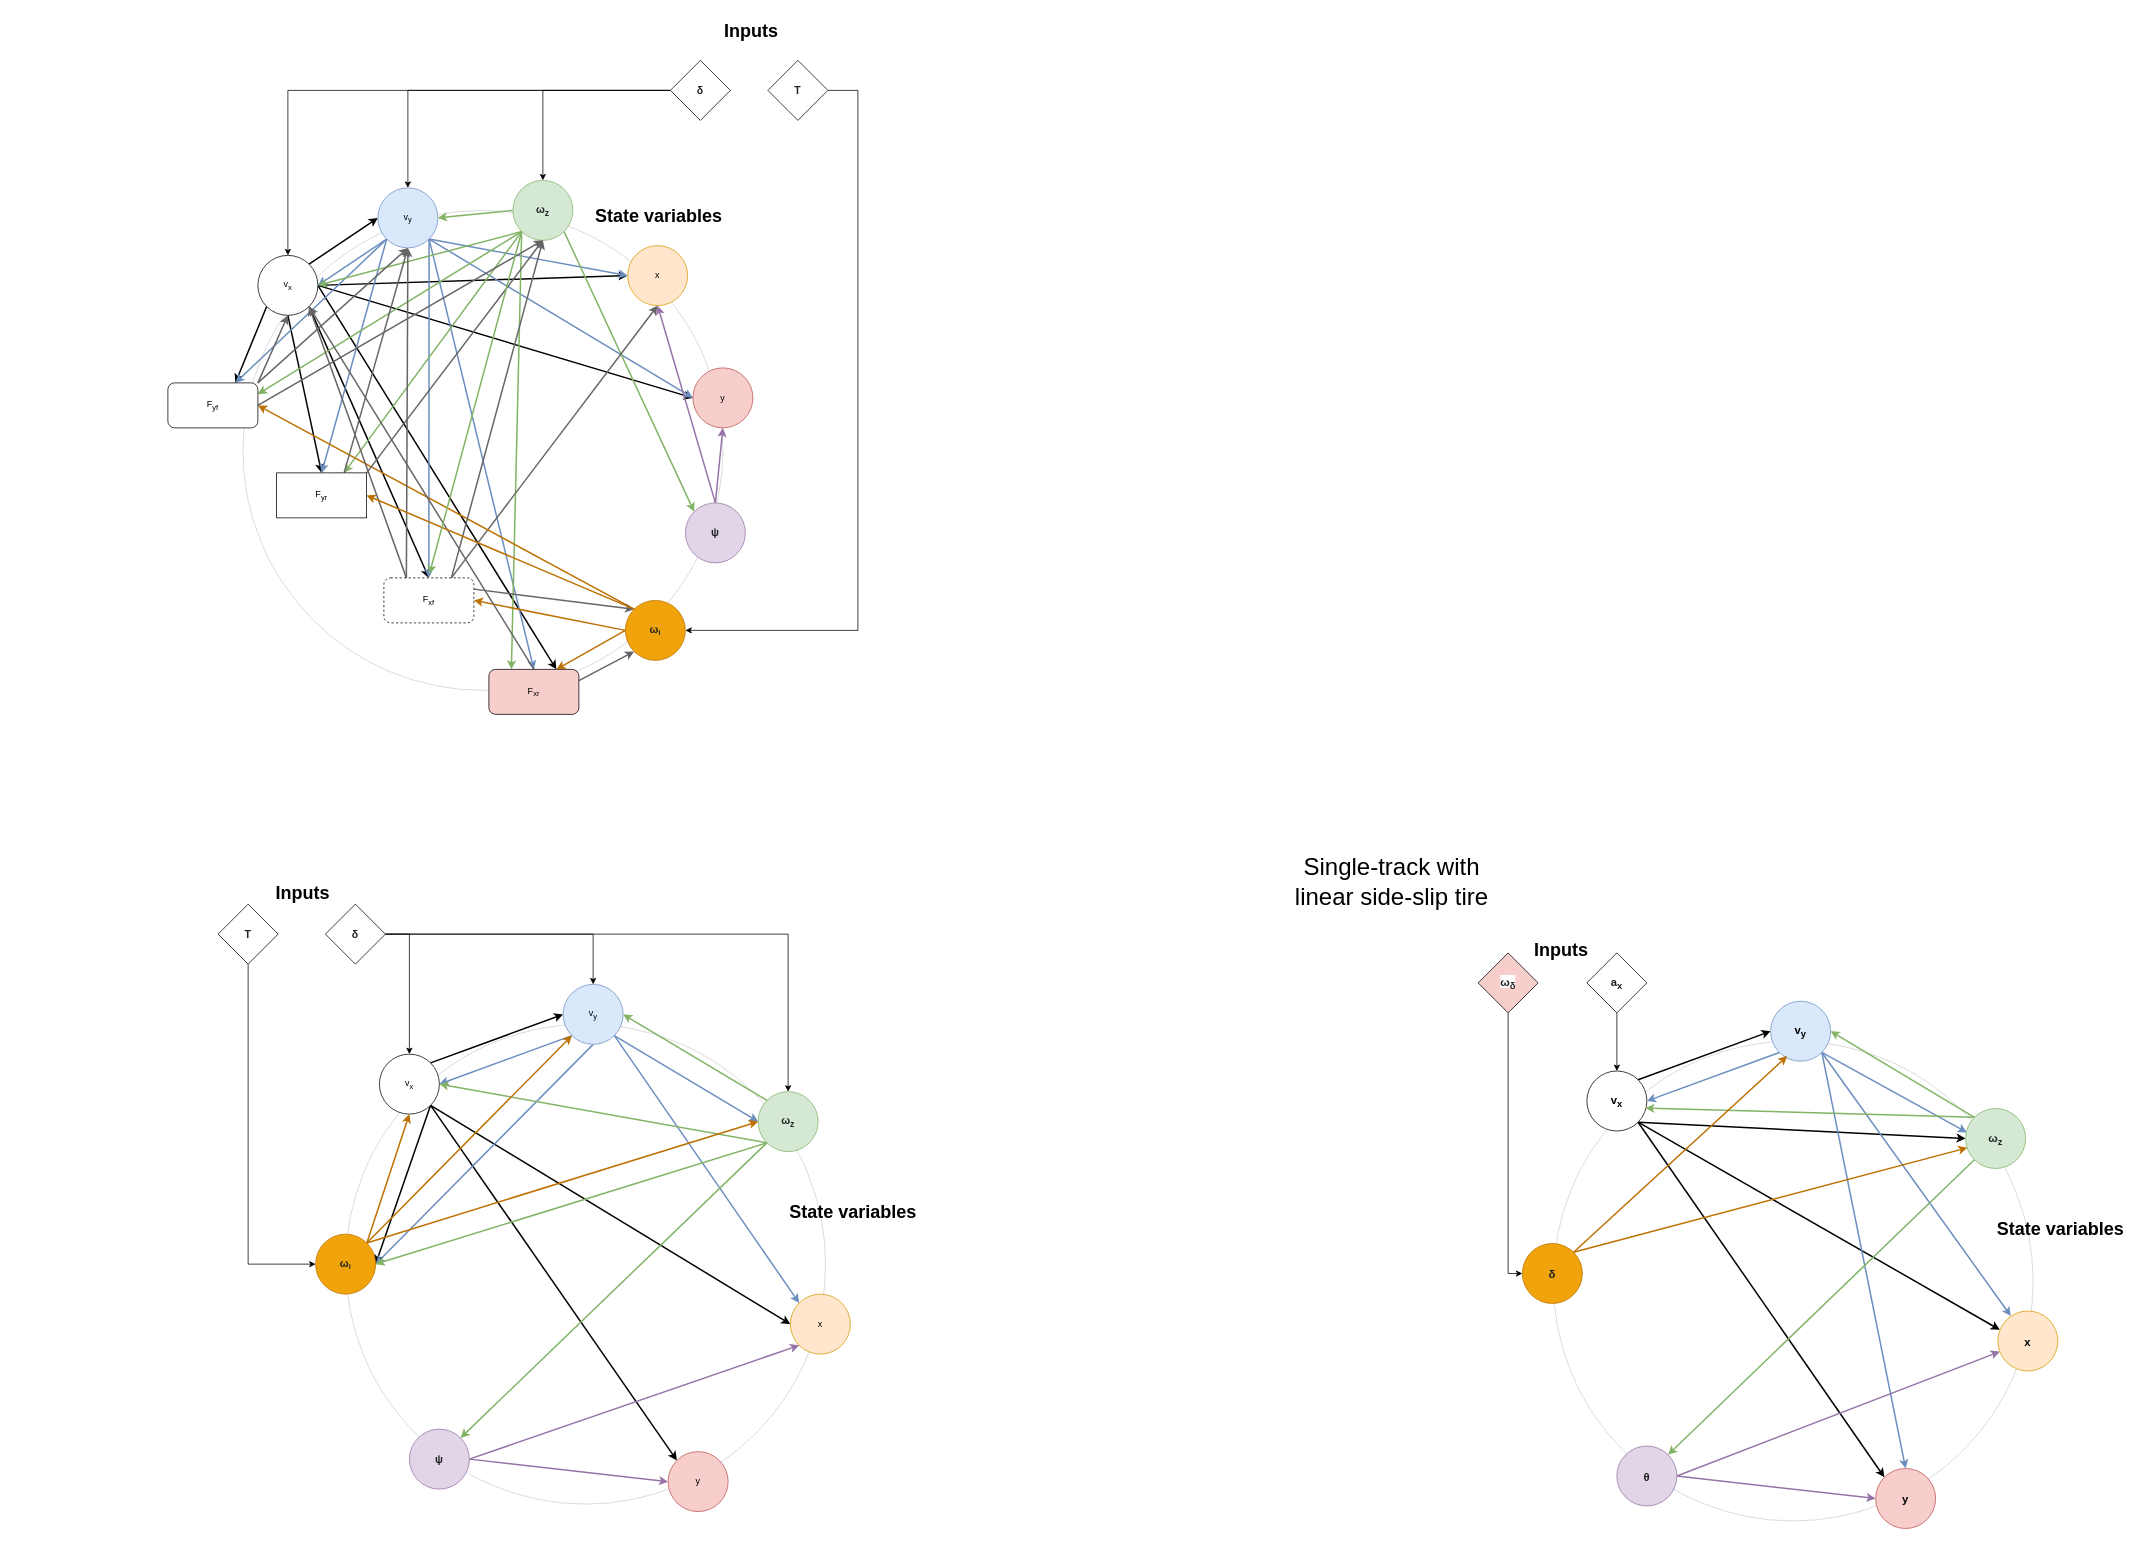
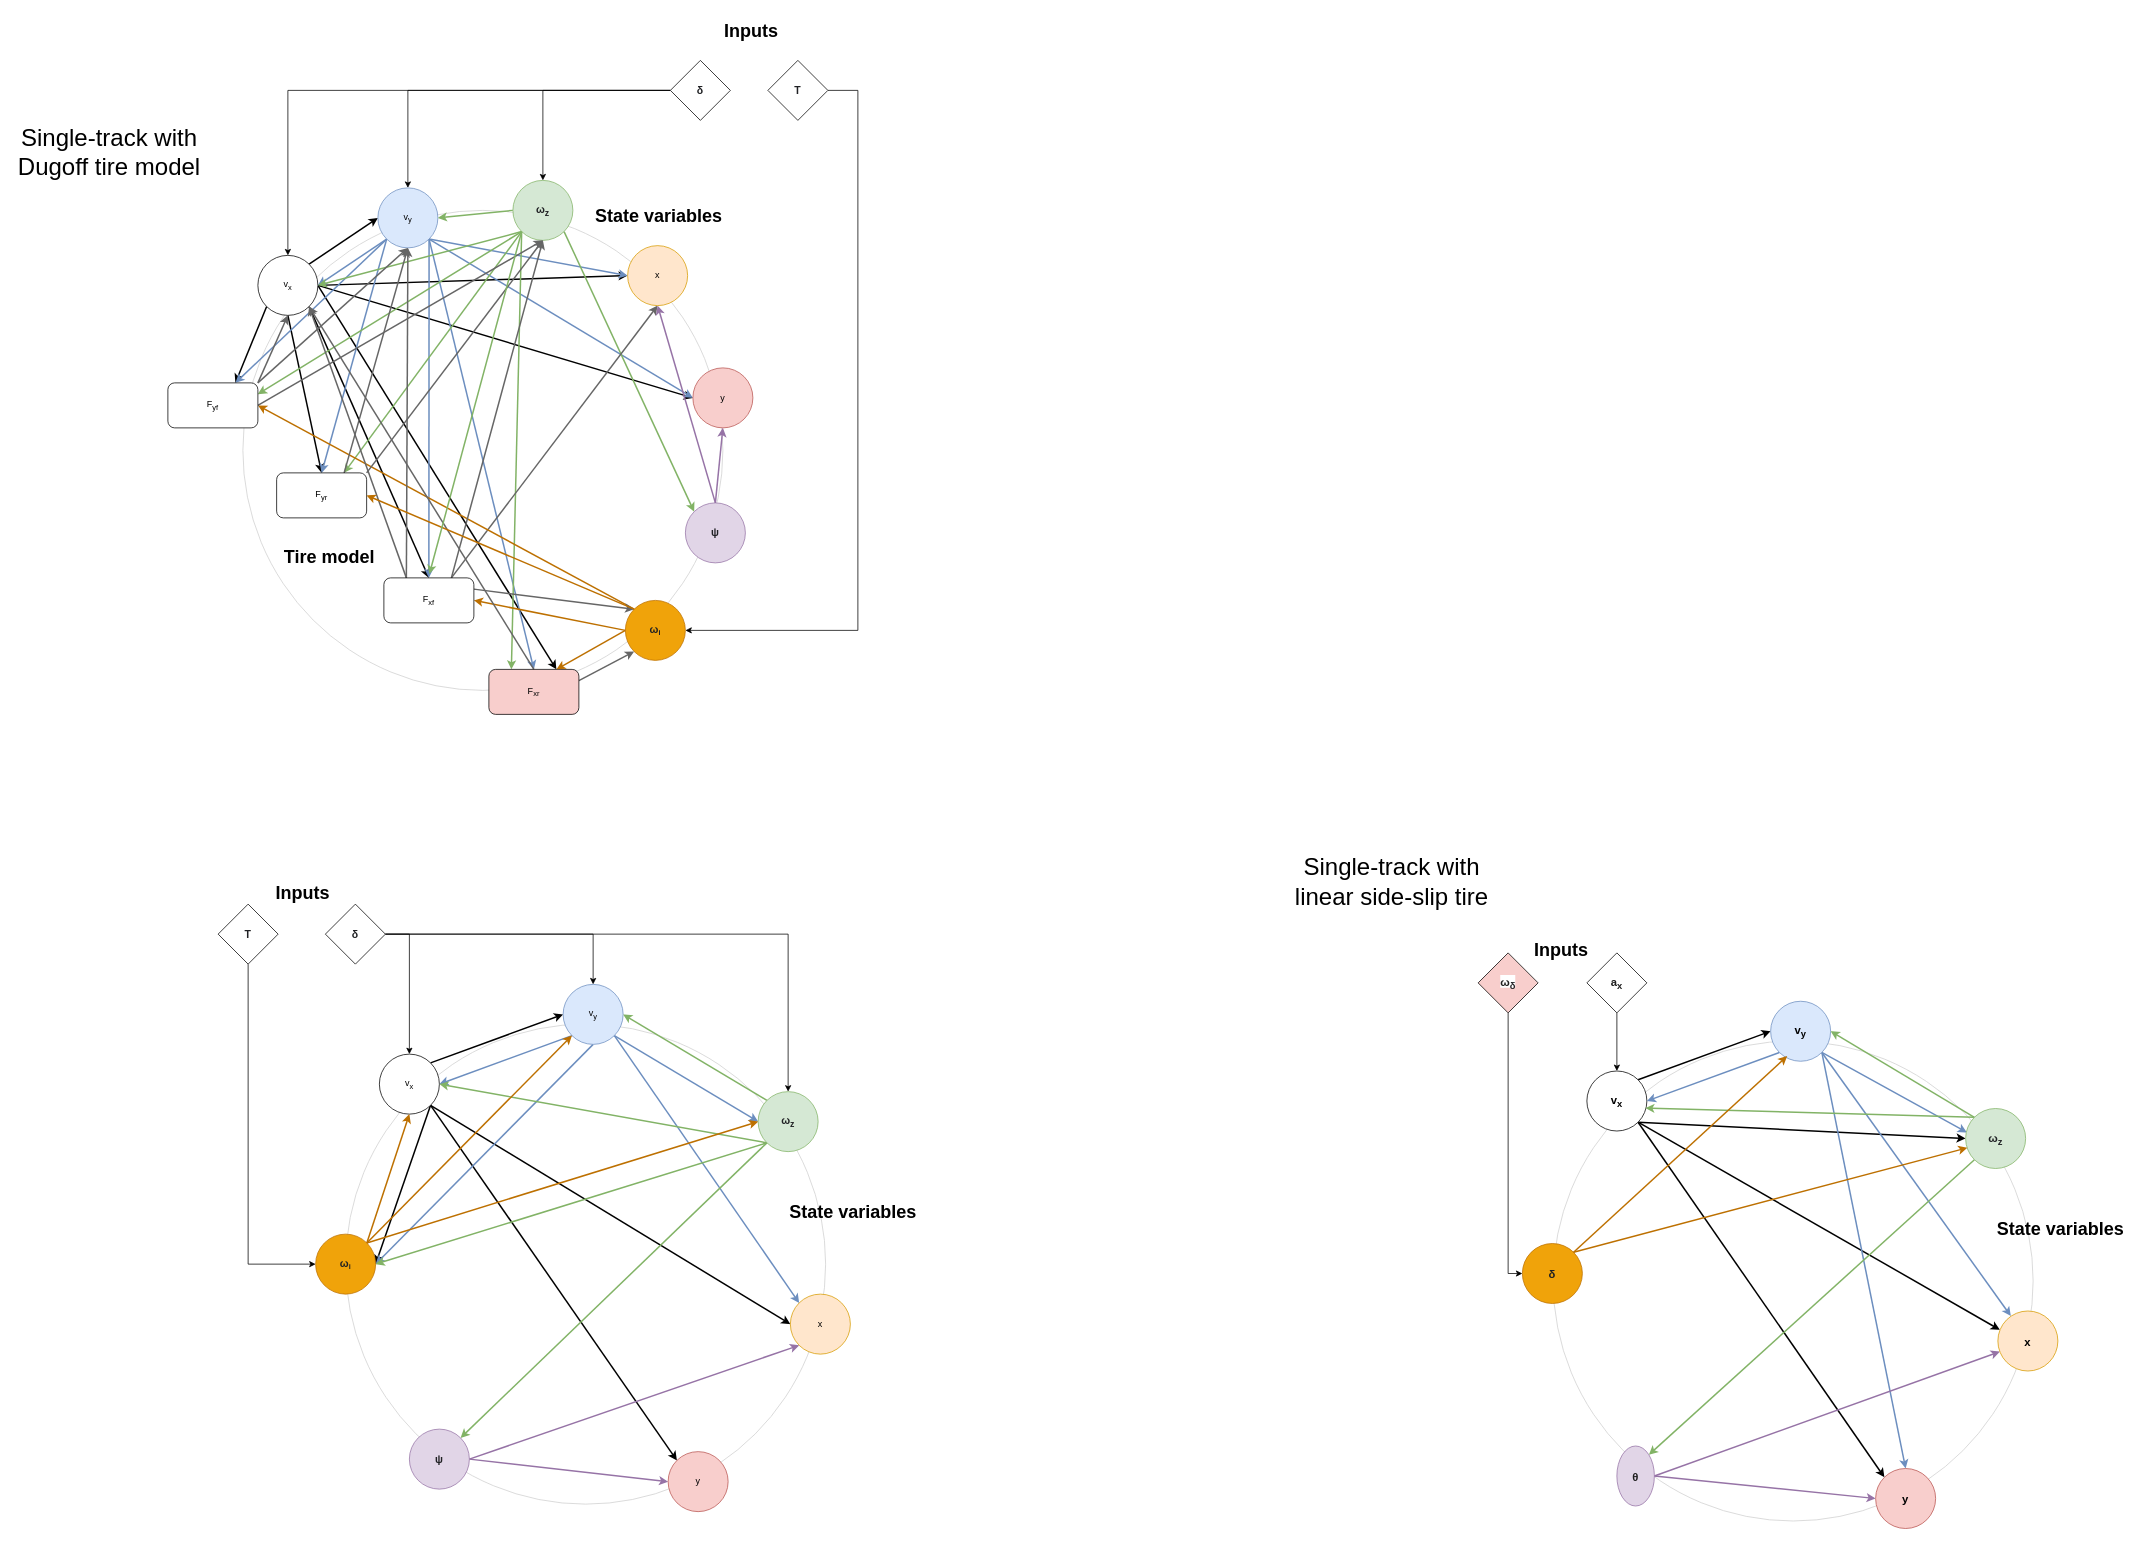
node "Single-track with Dugoff tire model": added
node "Fyr": shape rectangle -> rounded rectangle
node "Tire model": added
node "Fxf": style dashed -> solid
node "θ": size 60x60 -> 38x60
